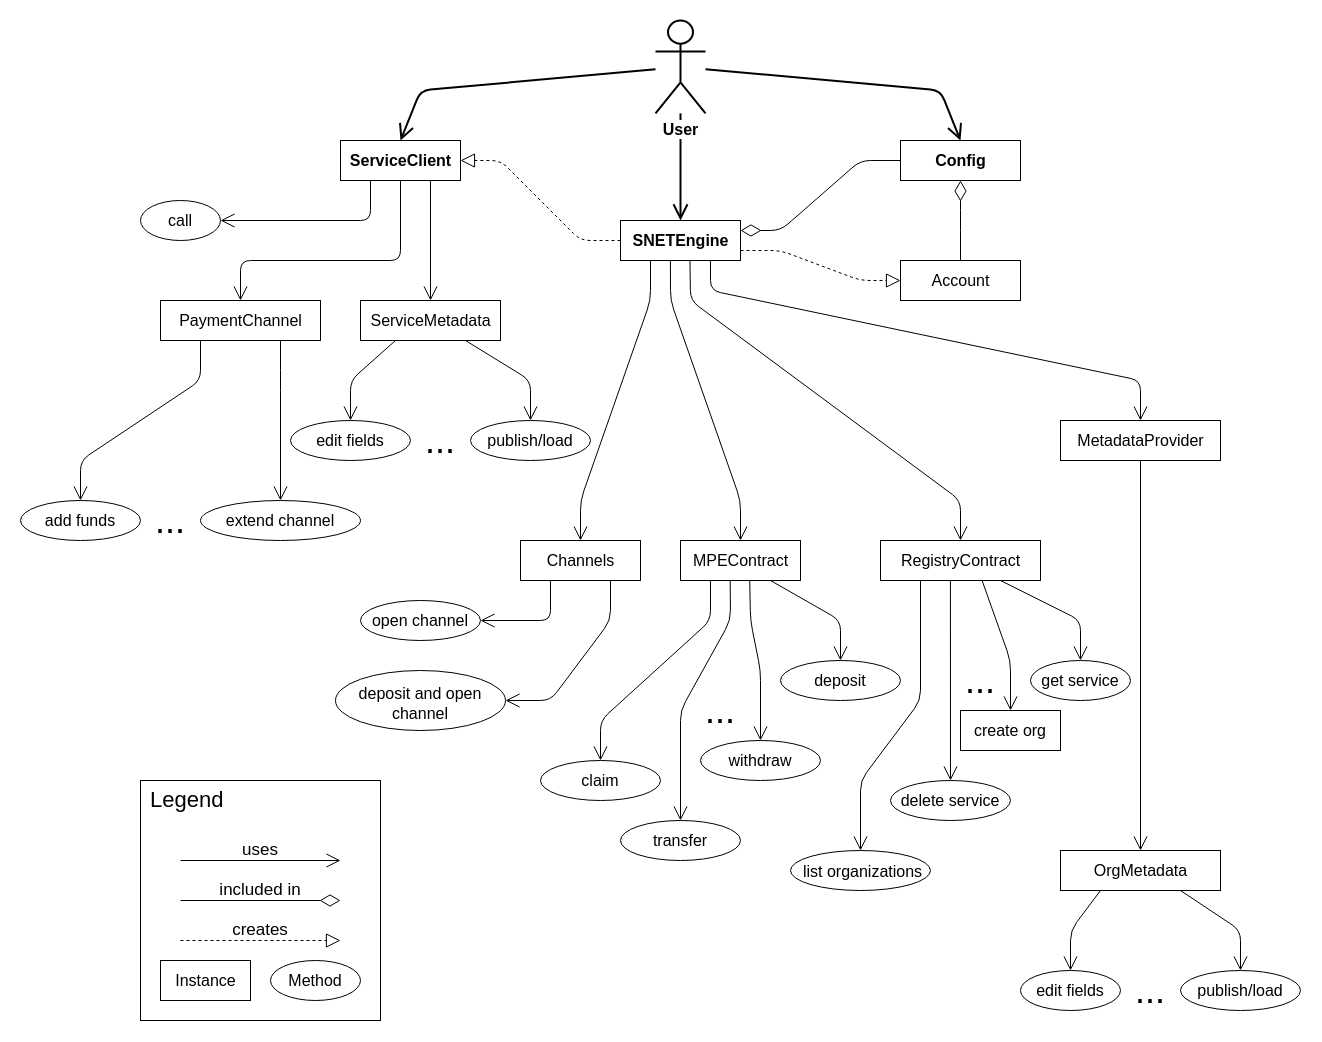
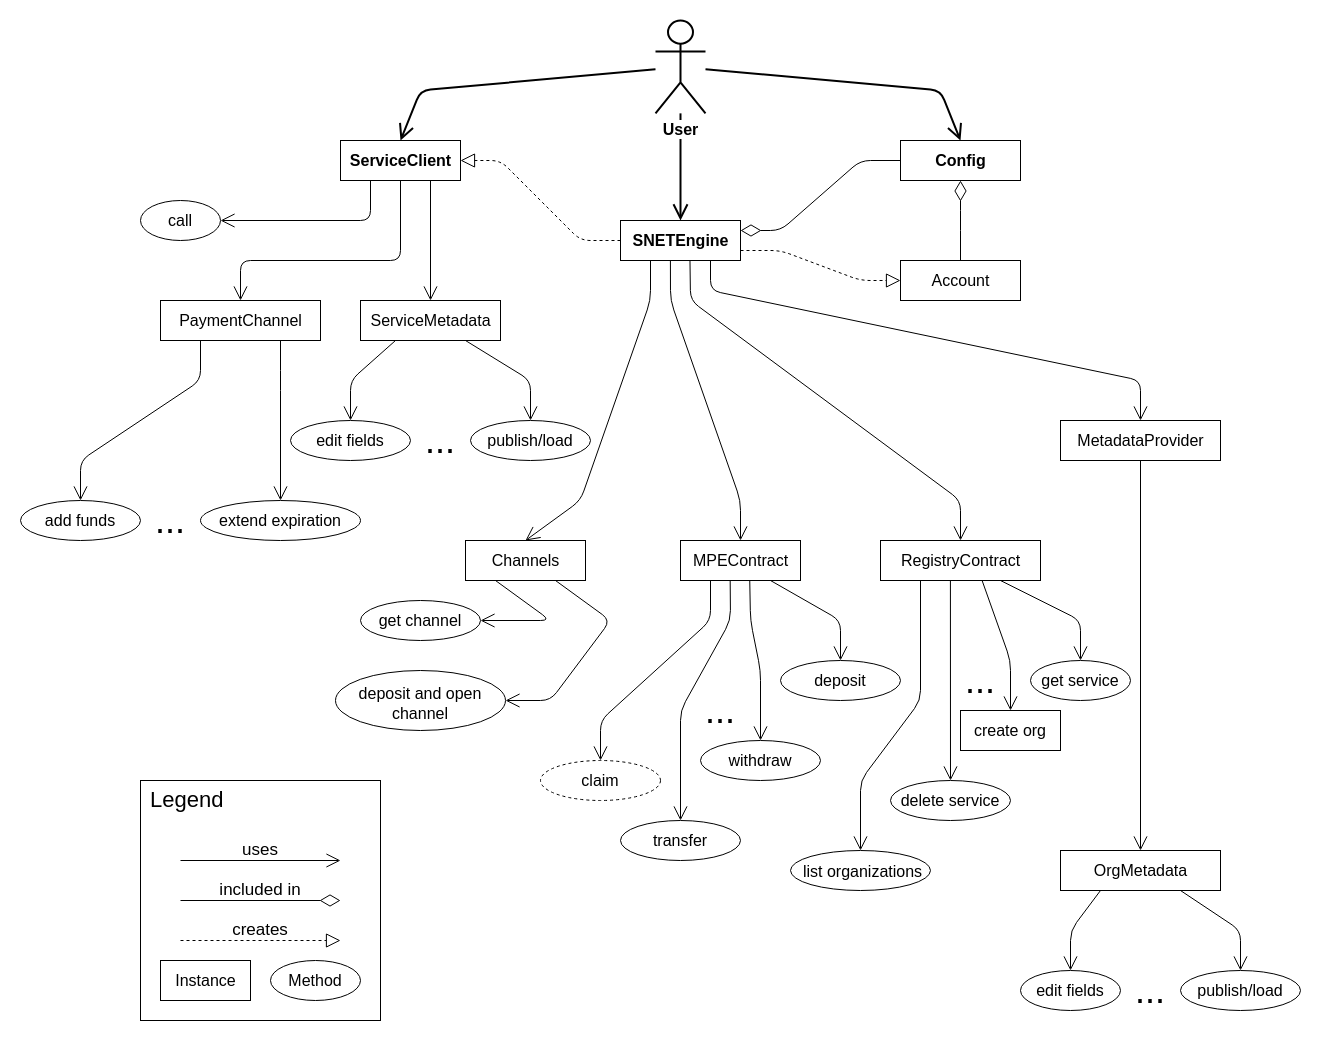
node "extend channel": label "extend channel" -> "extend expiration"
node "Channels": moved (581, 561) -> (526, 561)
node "open channel": label "open channel" -> "get channel"
node "claim": style solid -> dashed
